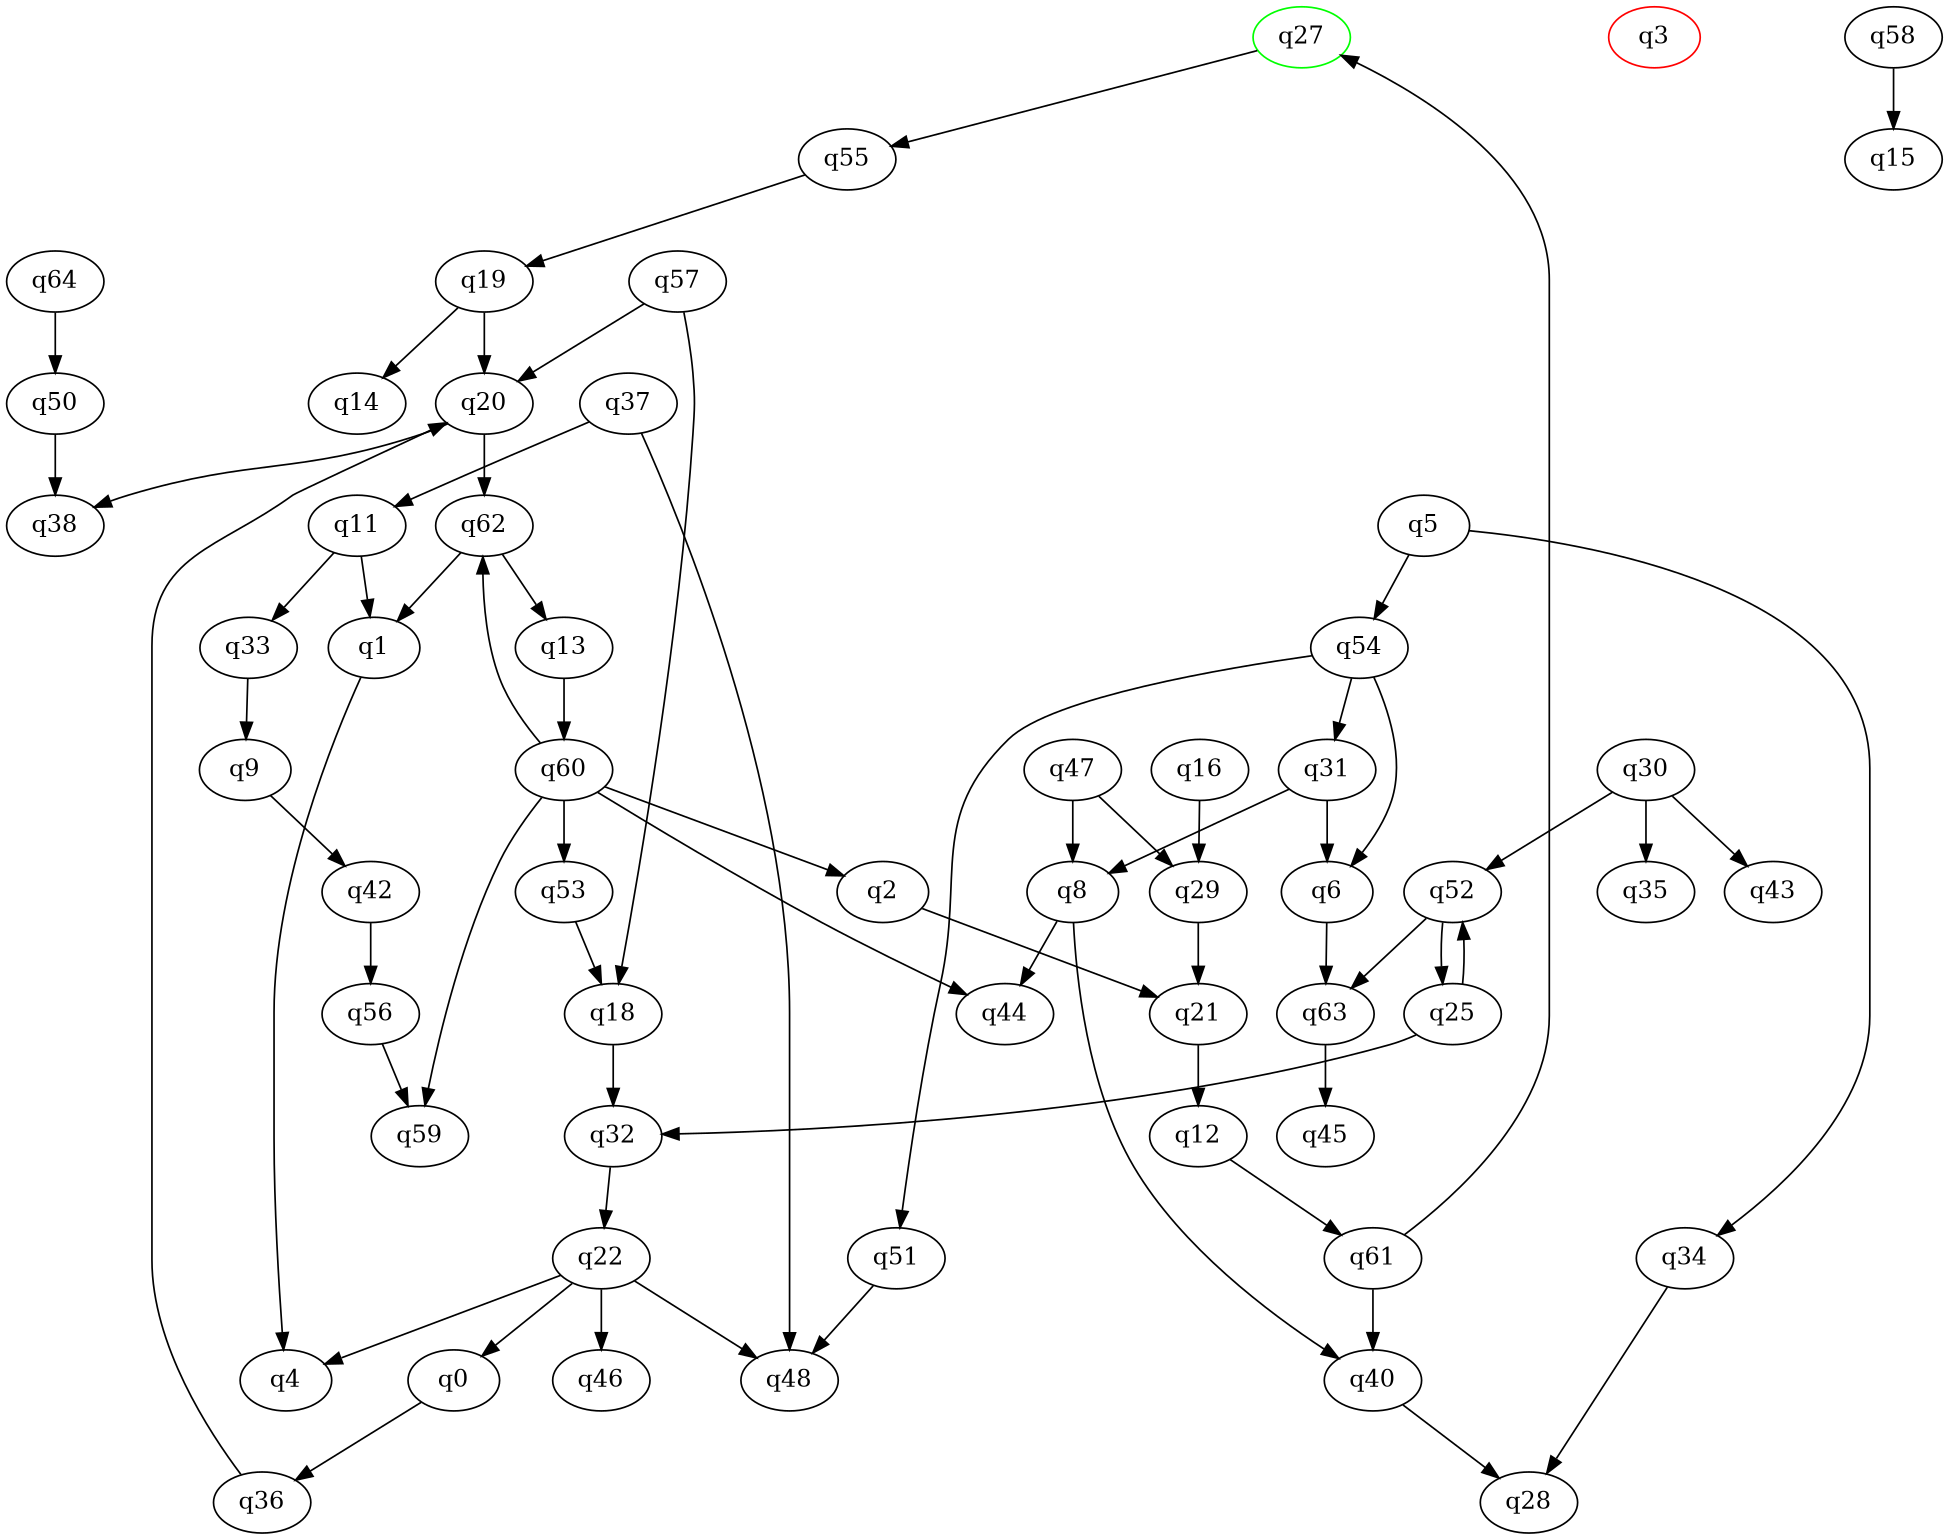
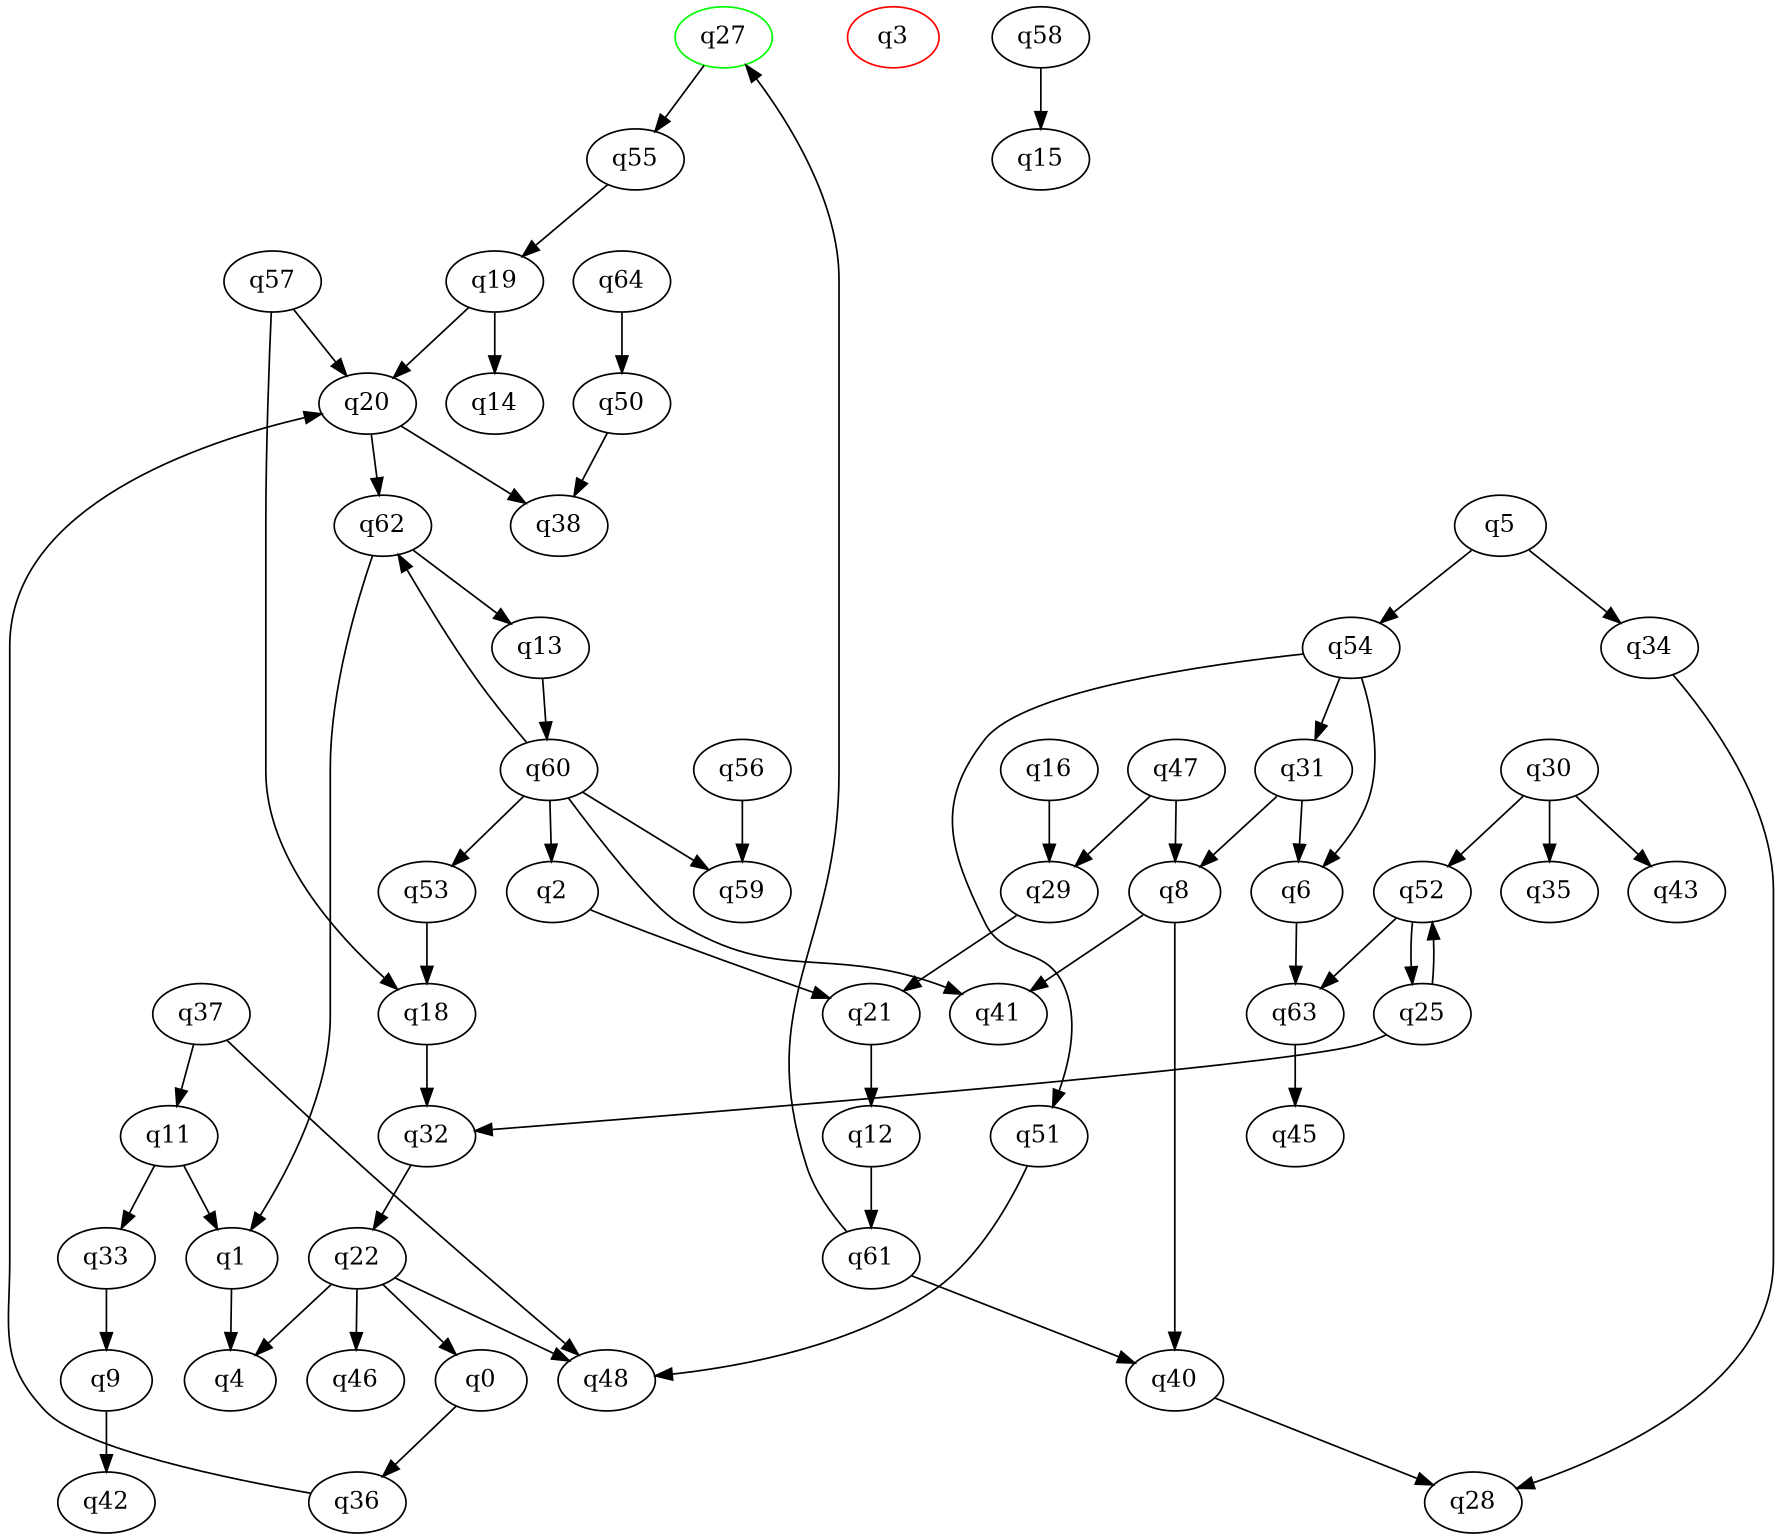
edge "q42" -> "q56": removed
node "q44": label "q44" -> "q41"
